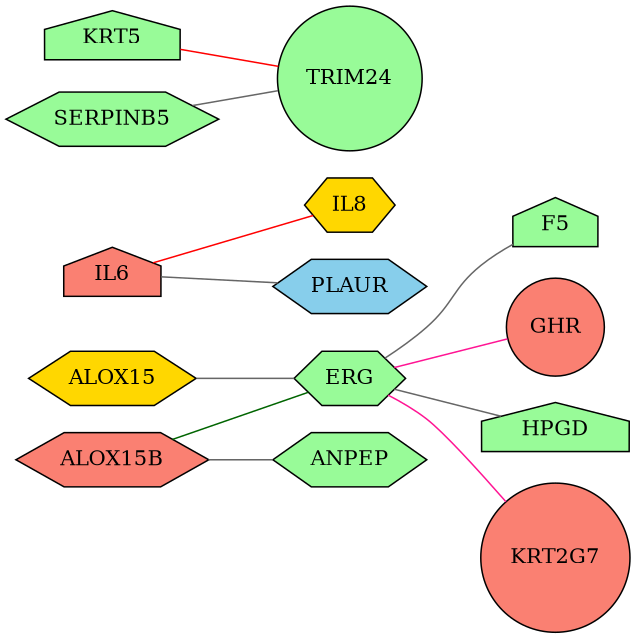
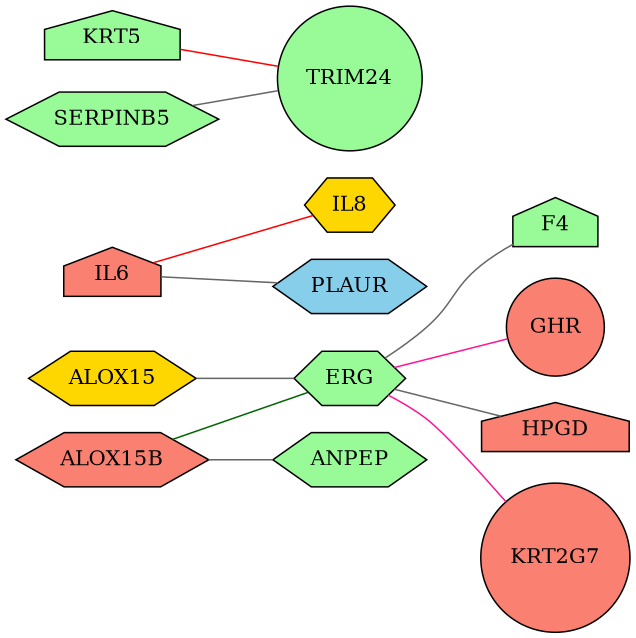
node "F5": label "F5" -> "F4"
node "HPGD": fillcolor palegreen -> salmon
